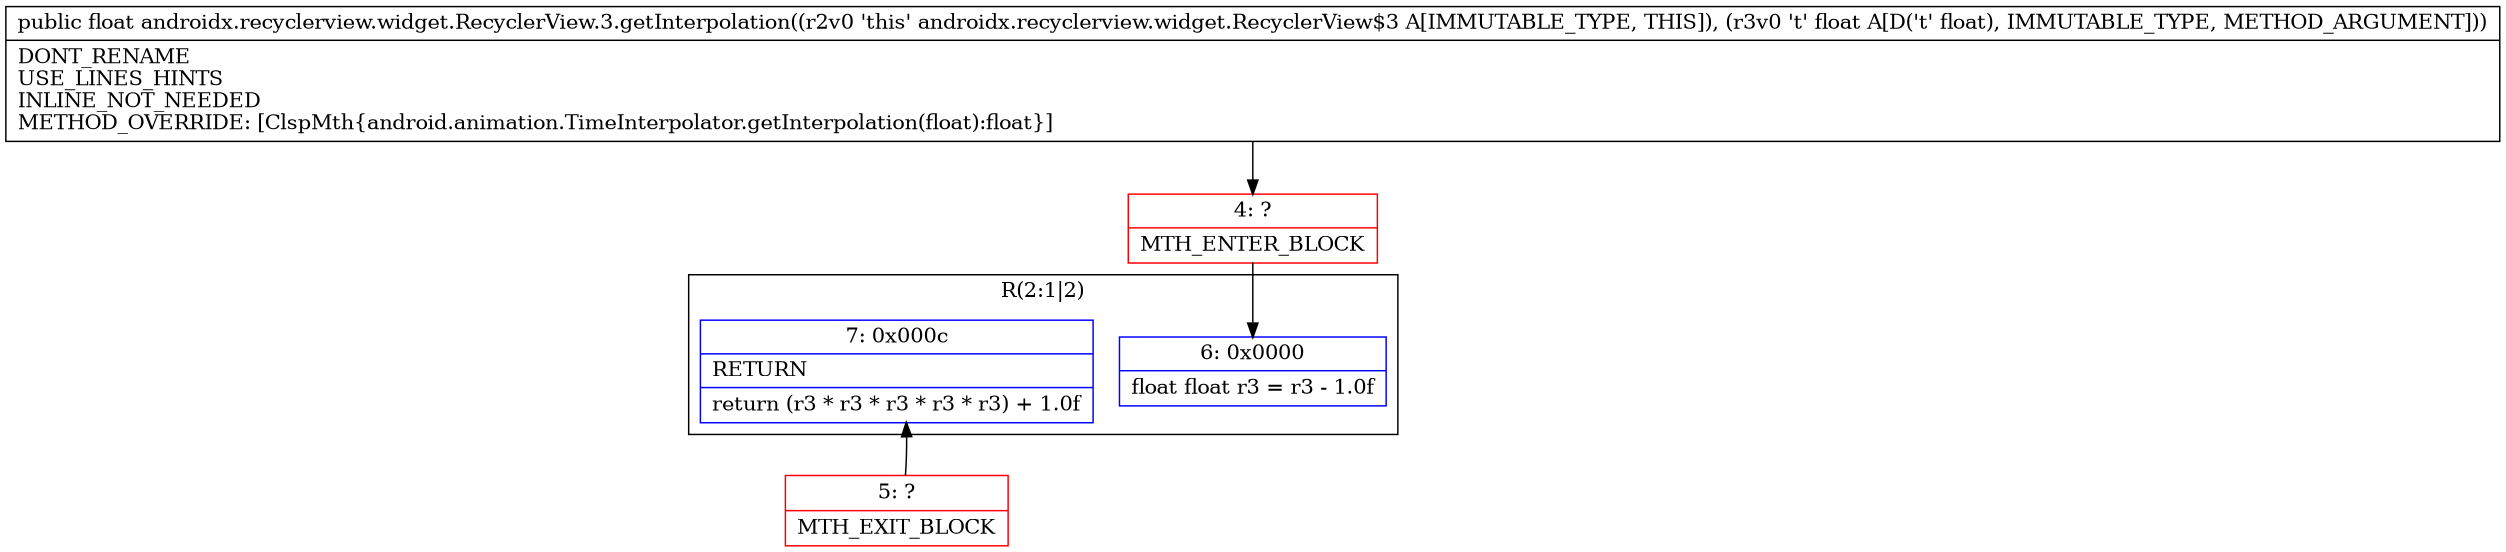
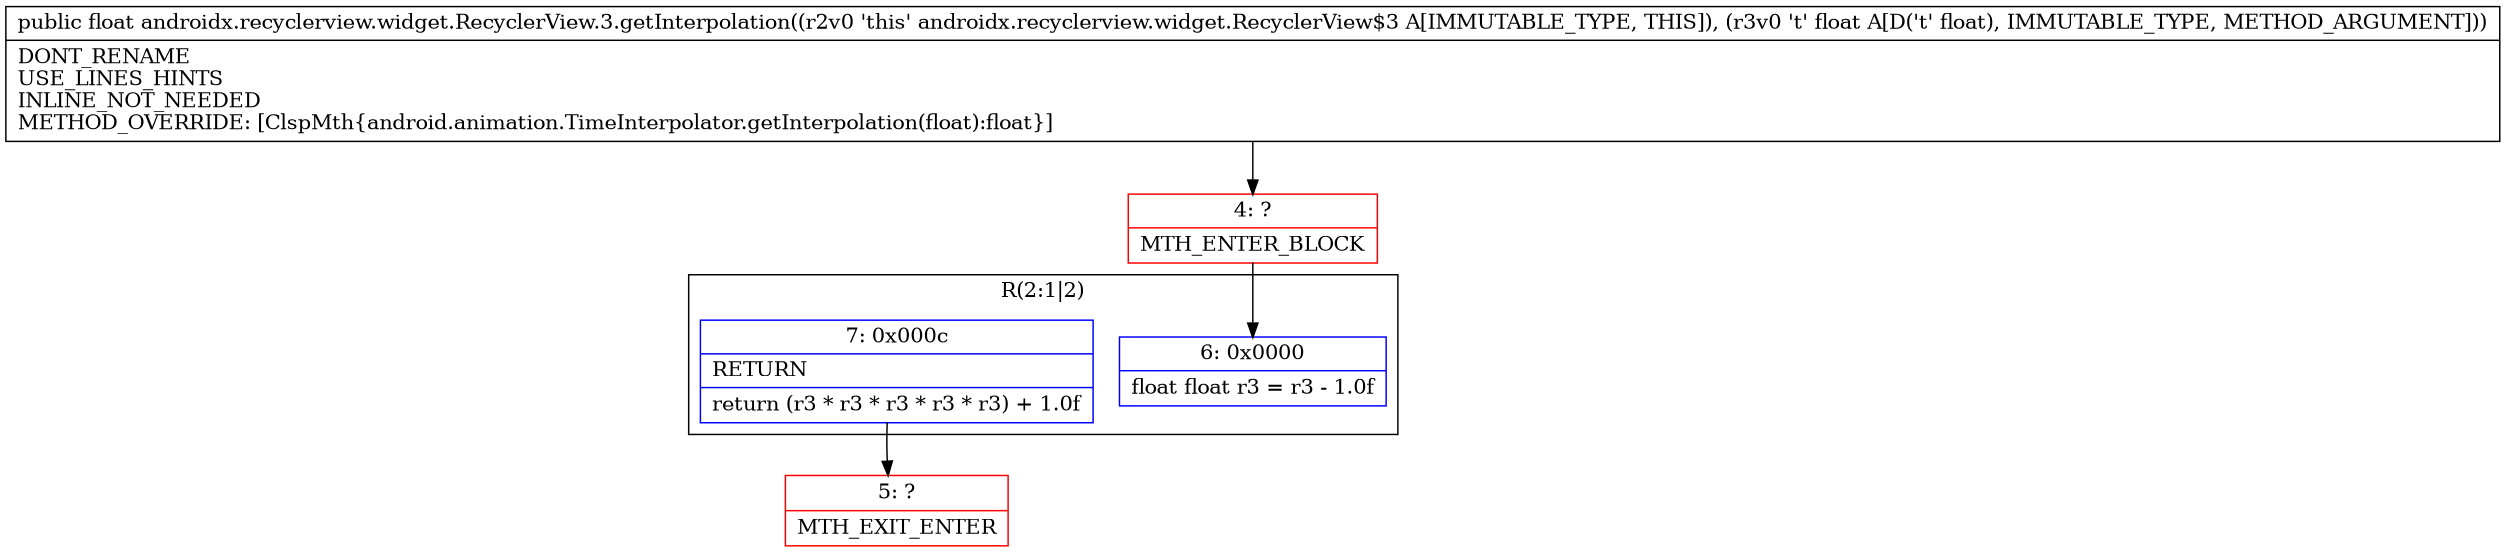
edge "5: ?" -> "7: 0x000c": reversed
node "5: ?": text "MTH_EXIT_BLOCK" -> "MTH_EXIT_ENTER"
